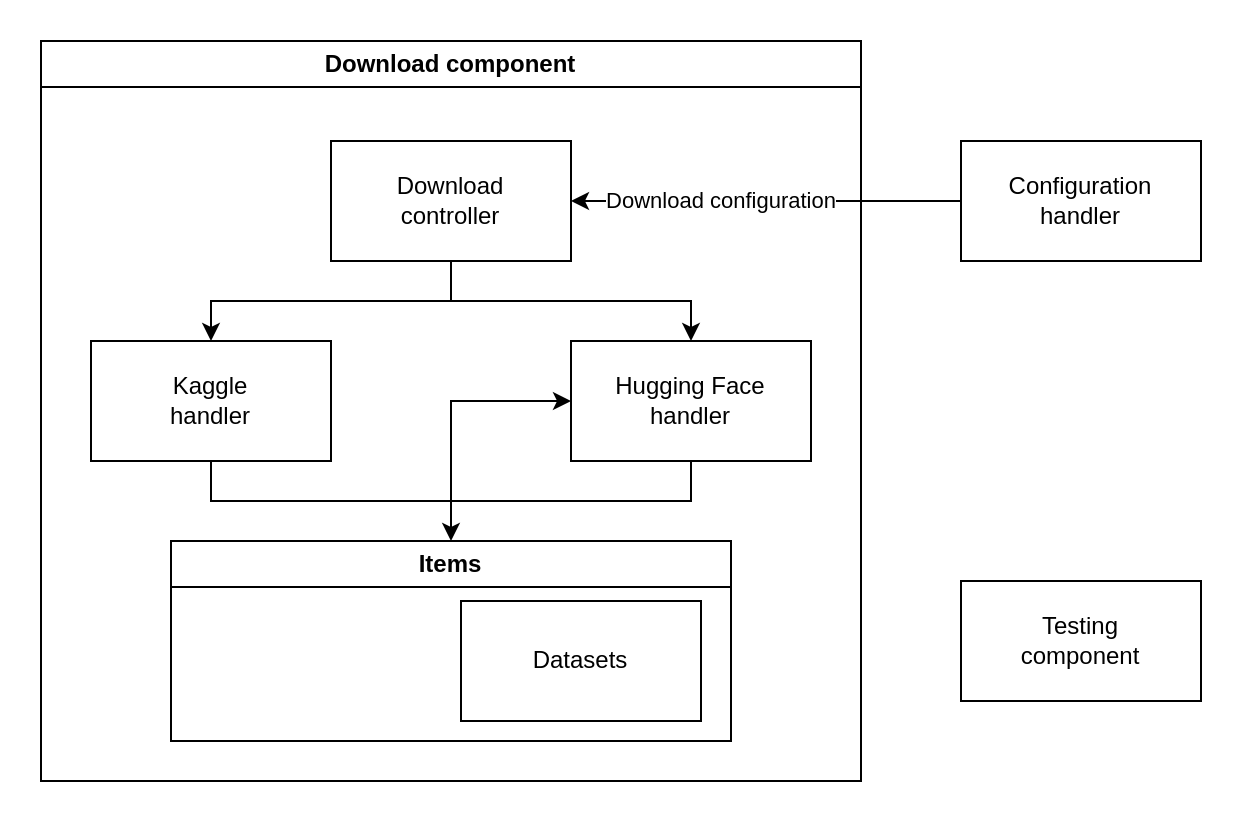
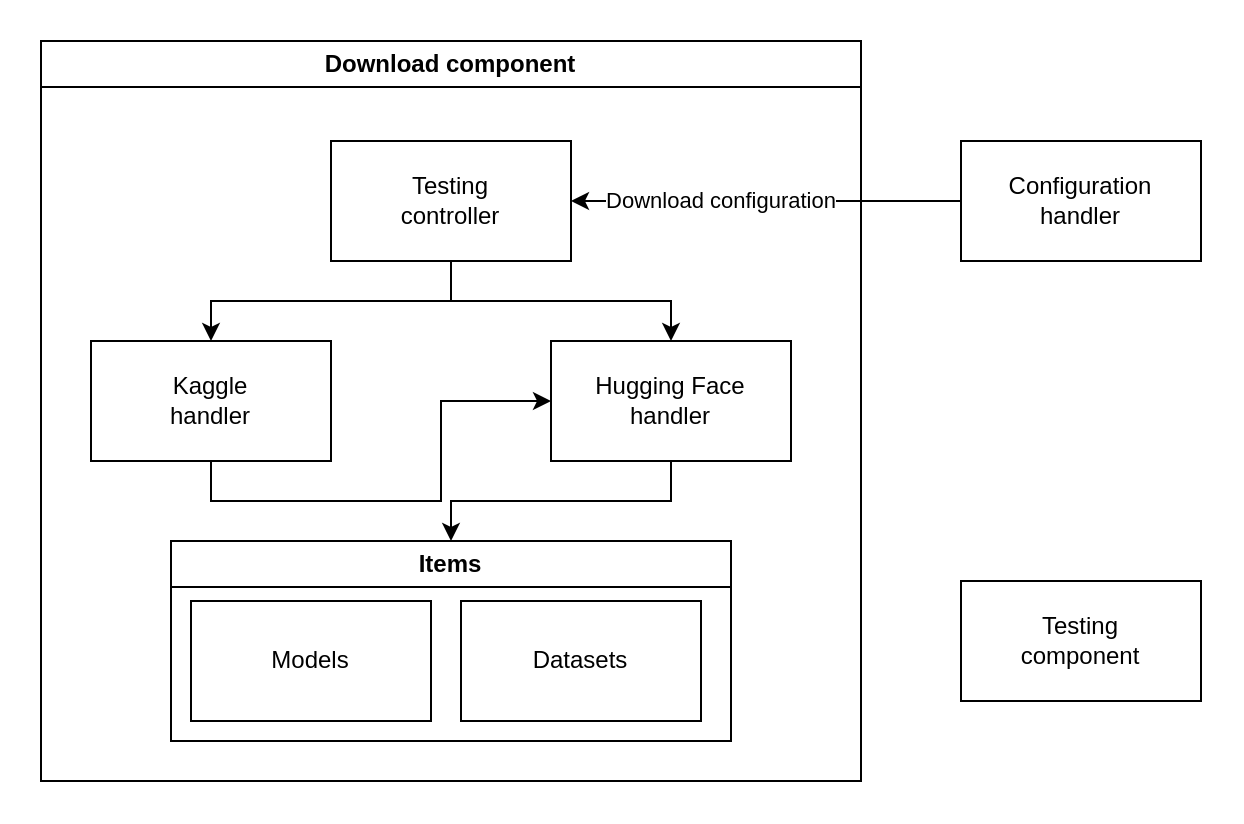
node "Download controller": label "Download controller" -> "Testing controller"
node "Hugging Face handler": moved (691, 401) -> (671, 401)
node "Models": added
